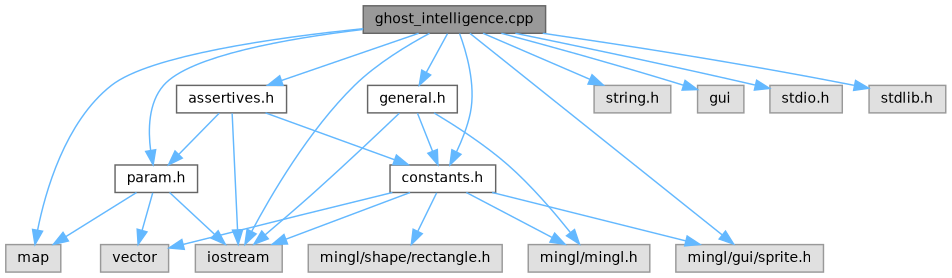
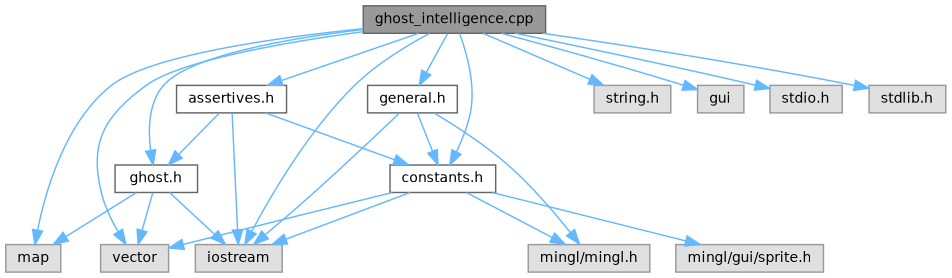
edge "ghost_intelligence.cpp" -> "mingl/gui/sprite.h": now "ghost_intelligence.cpp" -> "vector"
node "param.h": label "param.h" -> "ghost.h"
node "mingl/shape/rectangle.h": removed
